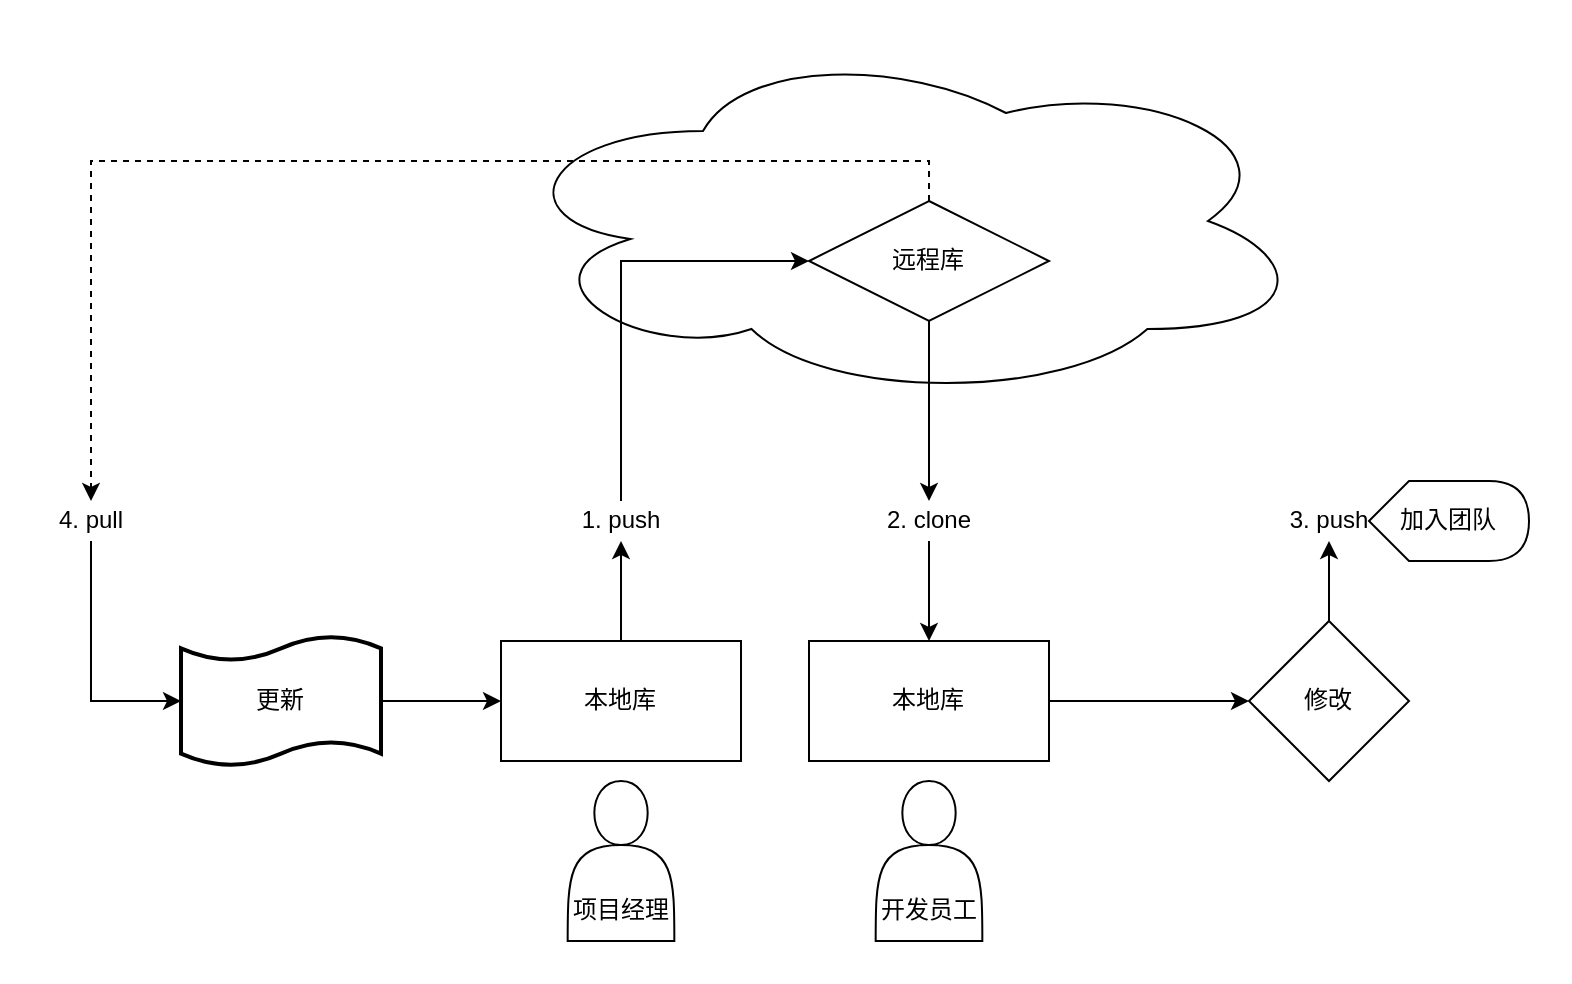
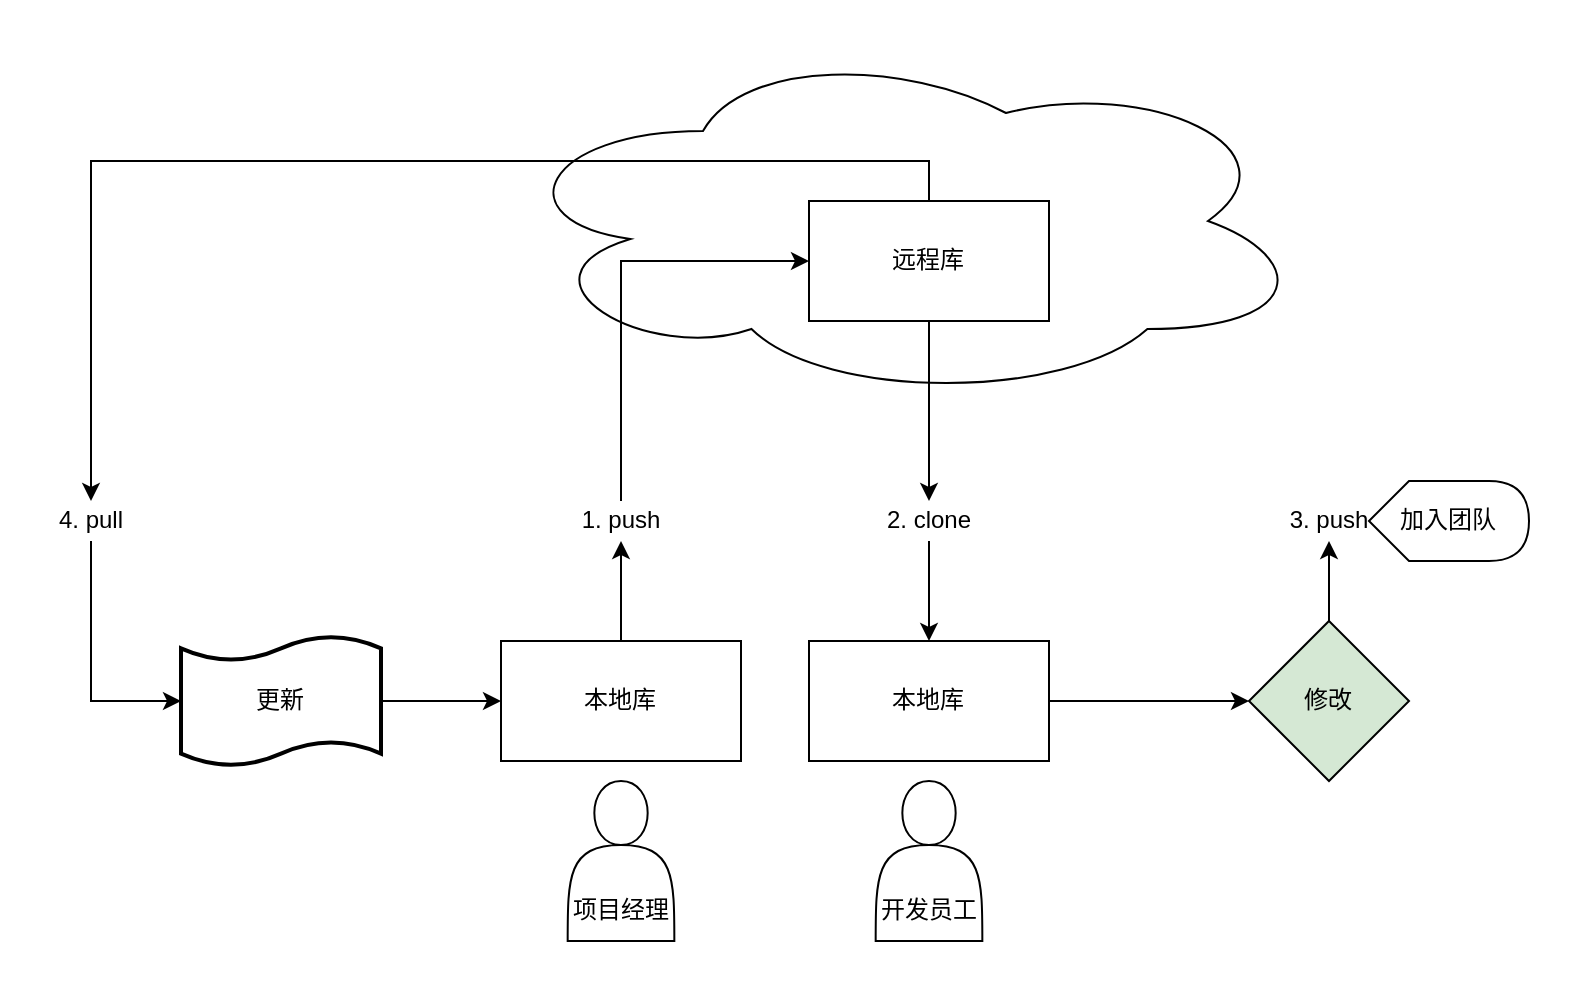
edge "远程库" -> "4. pull": style dashed -> solid
node "远程库": shape diamond -> rectangle
node "修改": fillcolor #ffffff -> #d5e8d4
